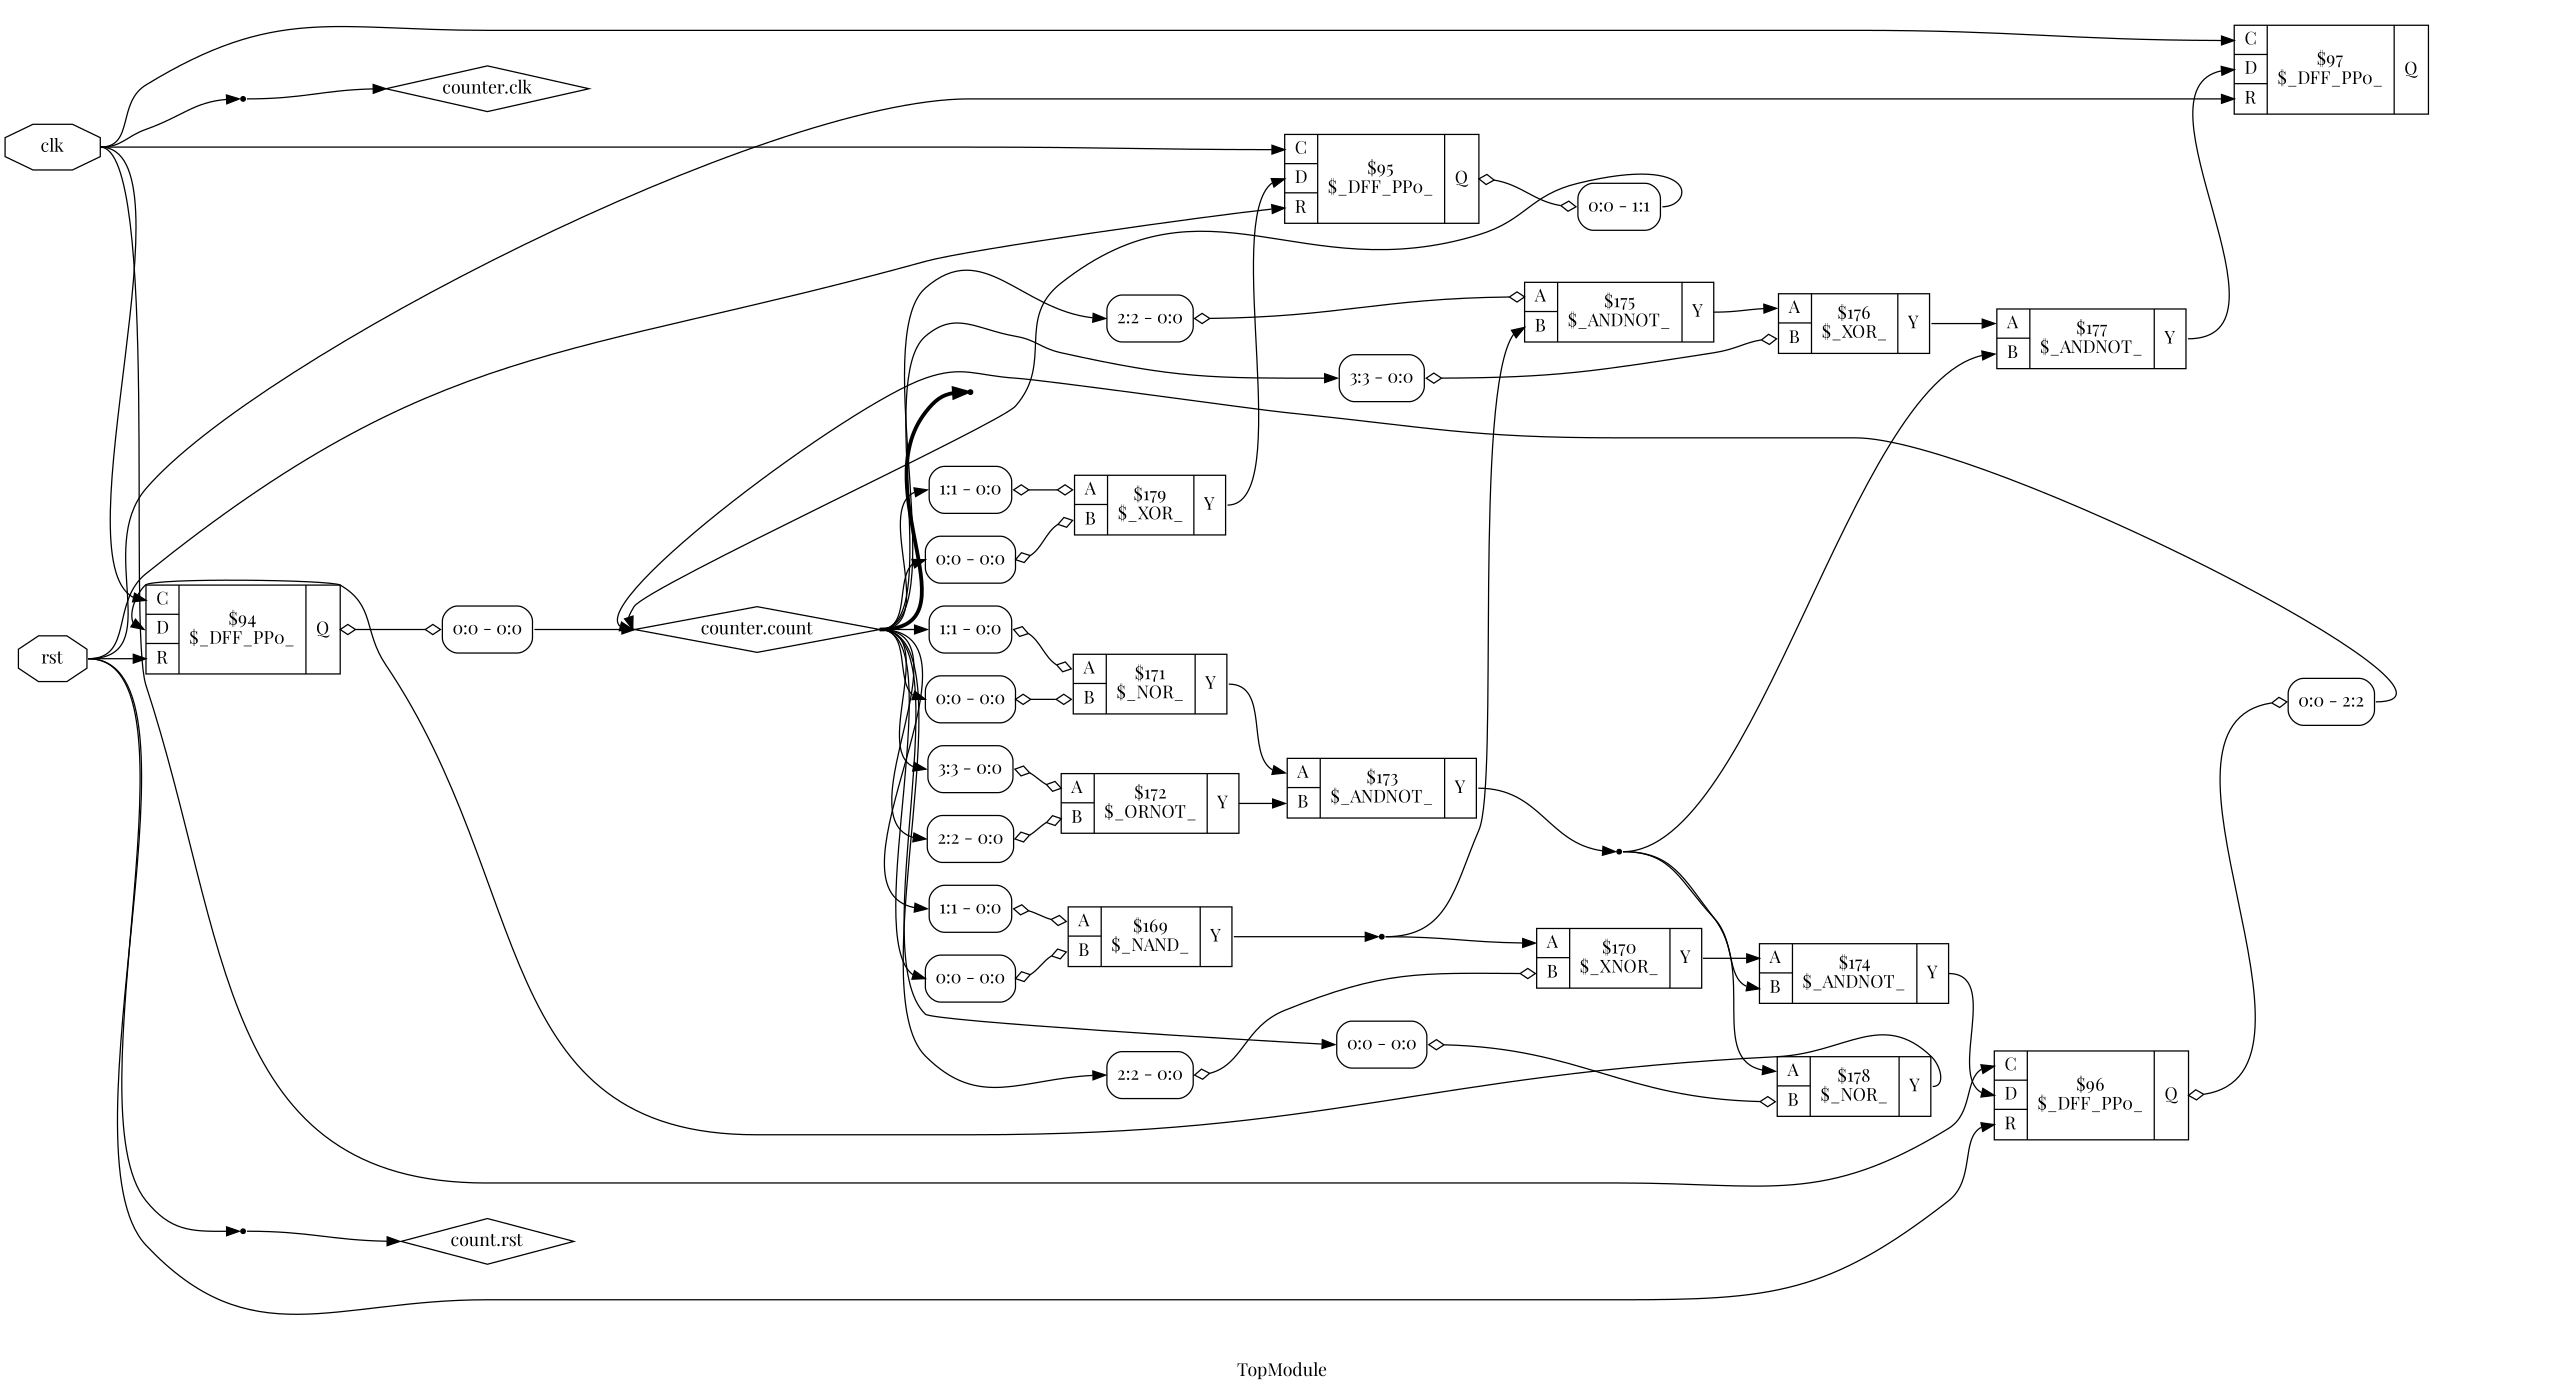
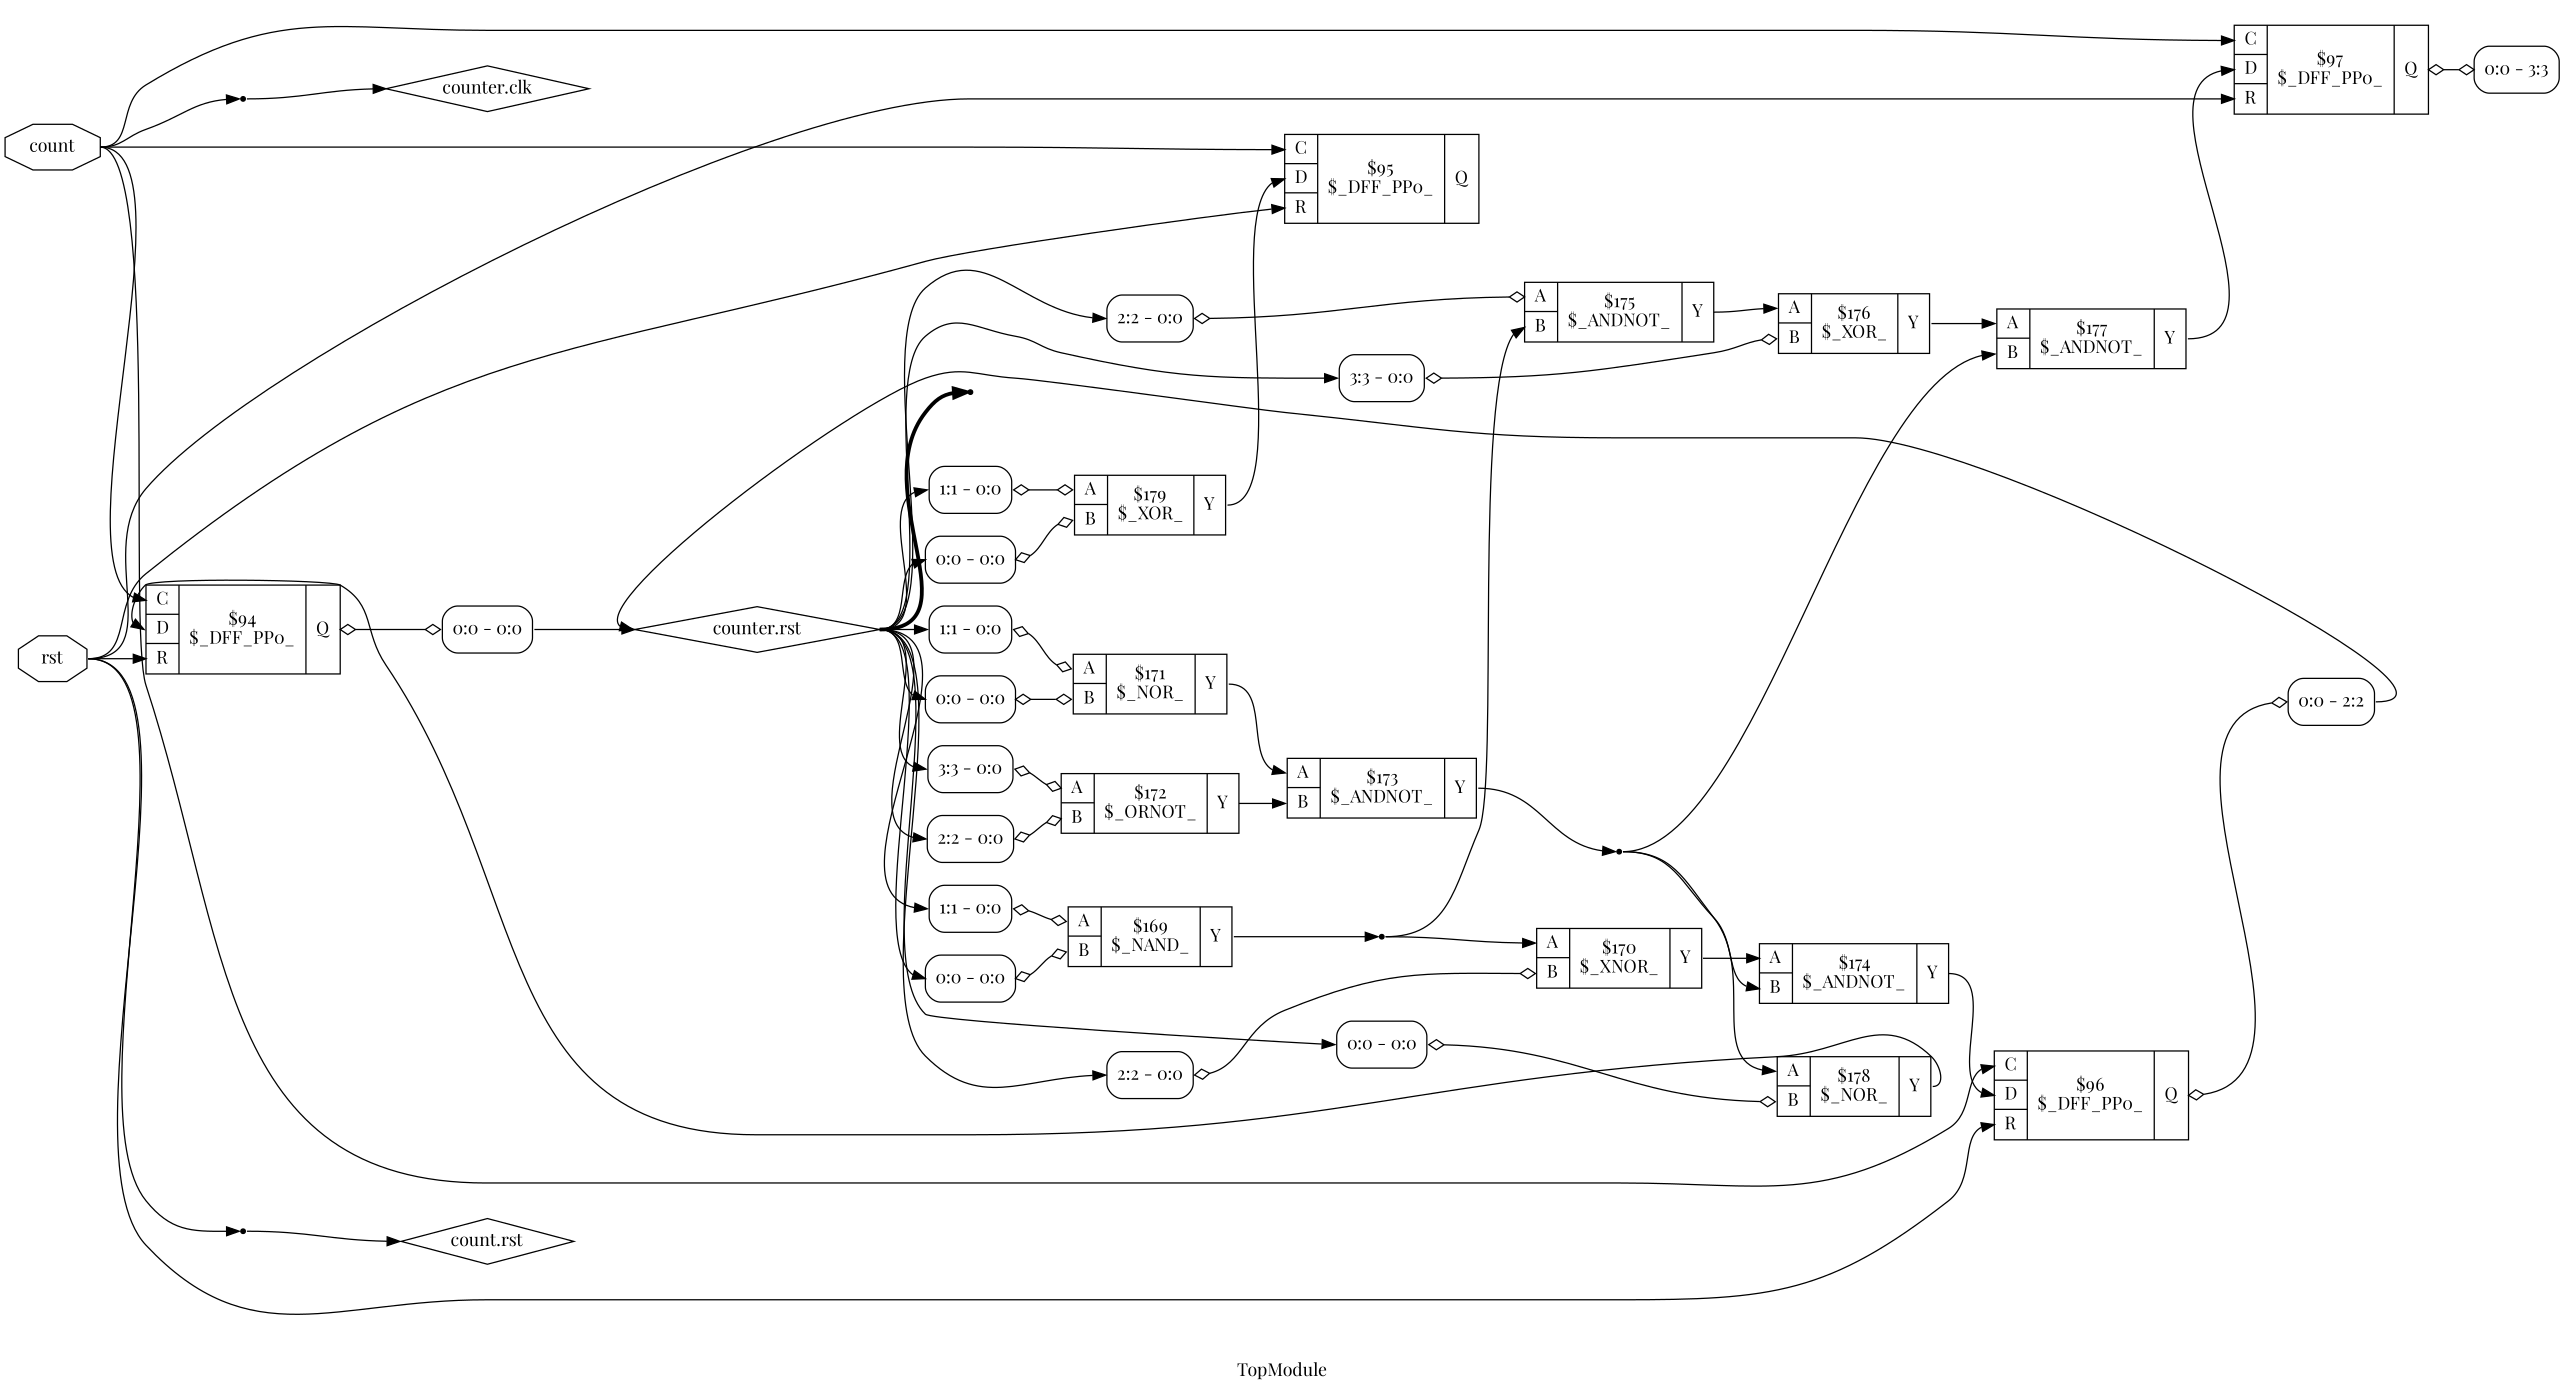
node "0:0 - 3:3": added
node "clk": label "clk" -> "count"
node "0:0 - 1:1": removed
node "counter.count": label "counter.count" -> "counter.rst"
